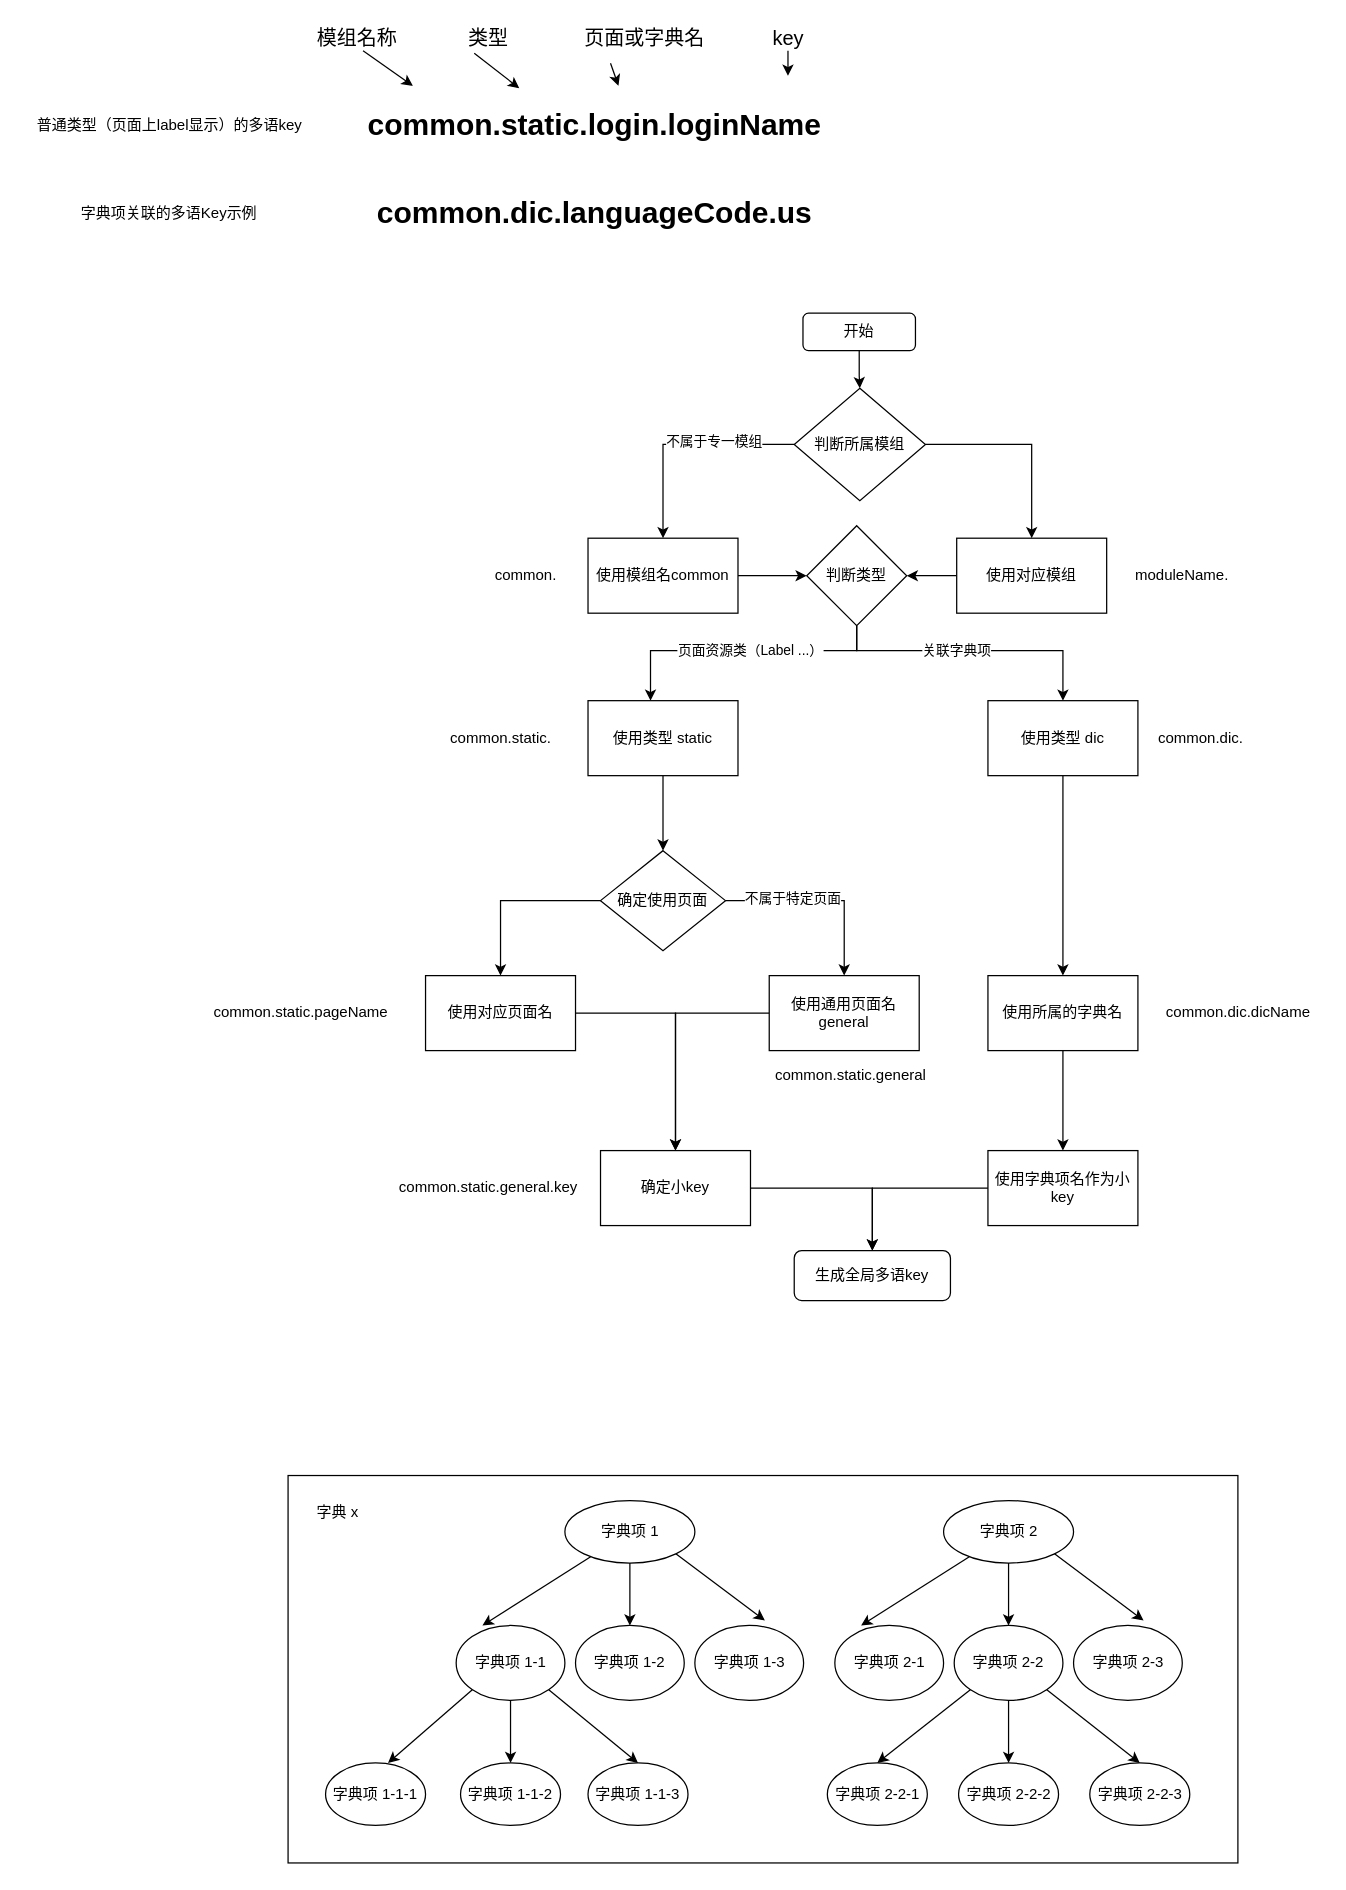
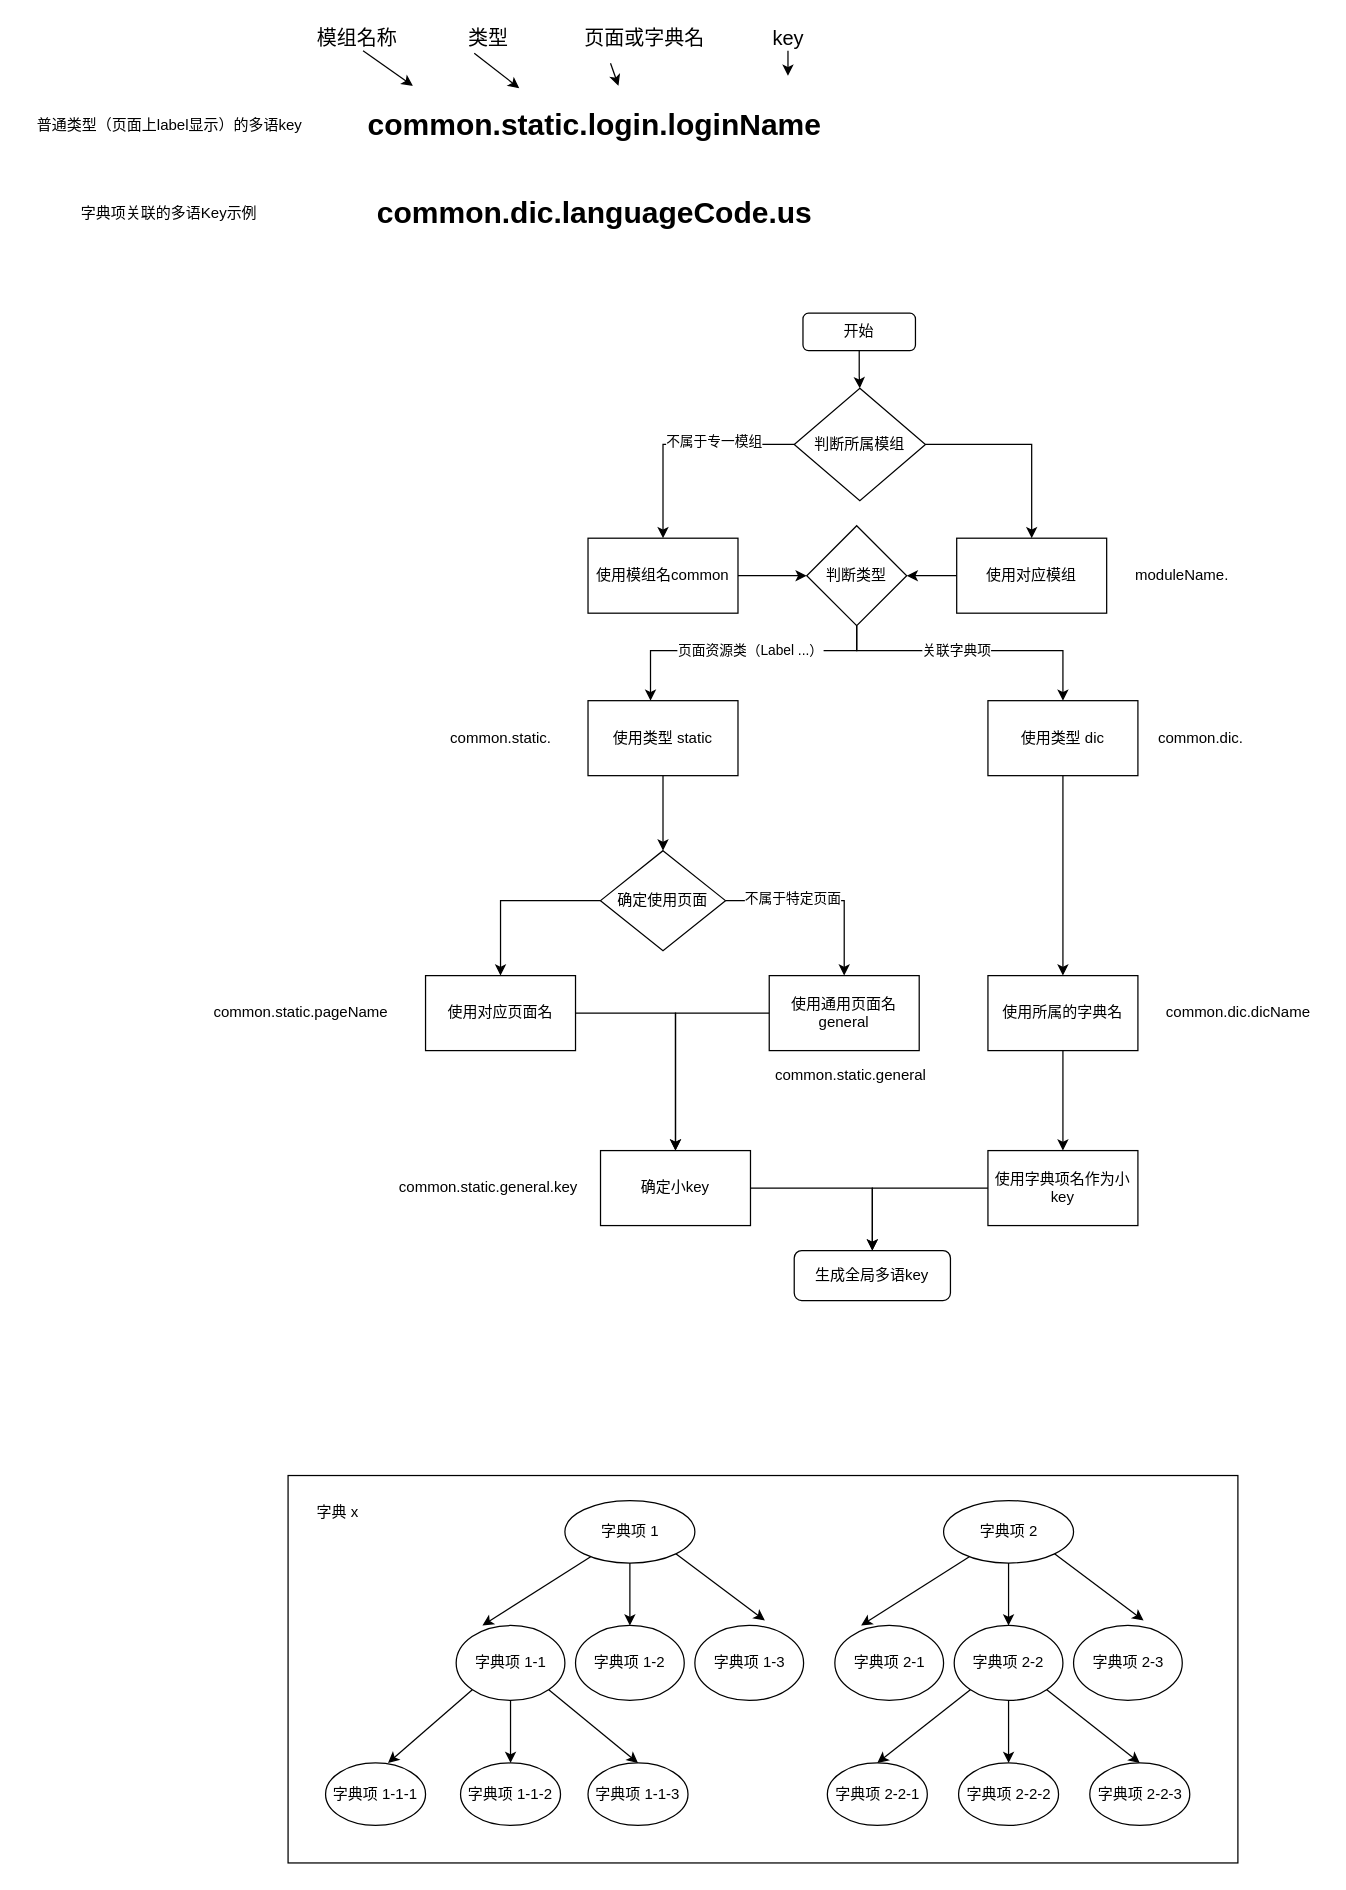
node "common.": removed
